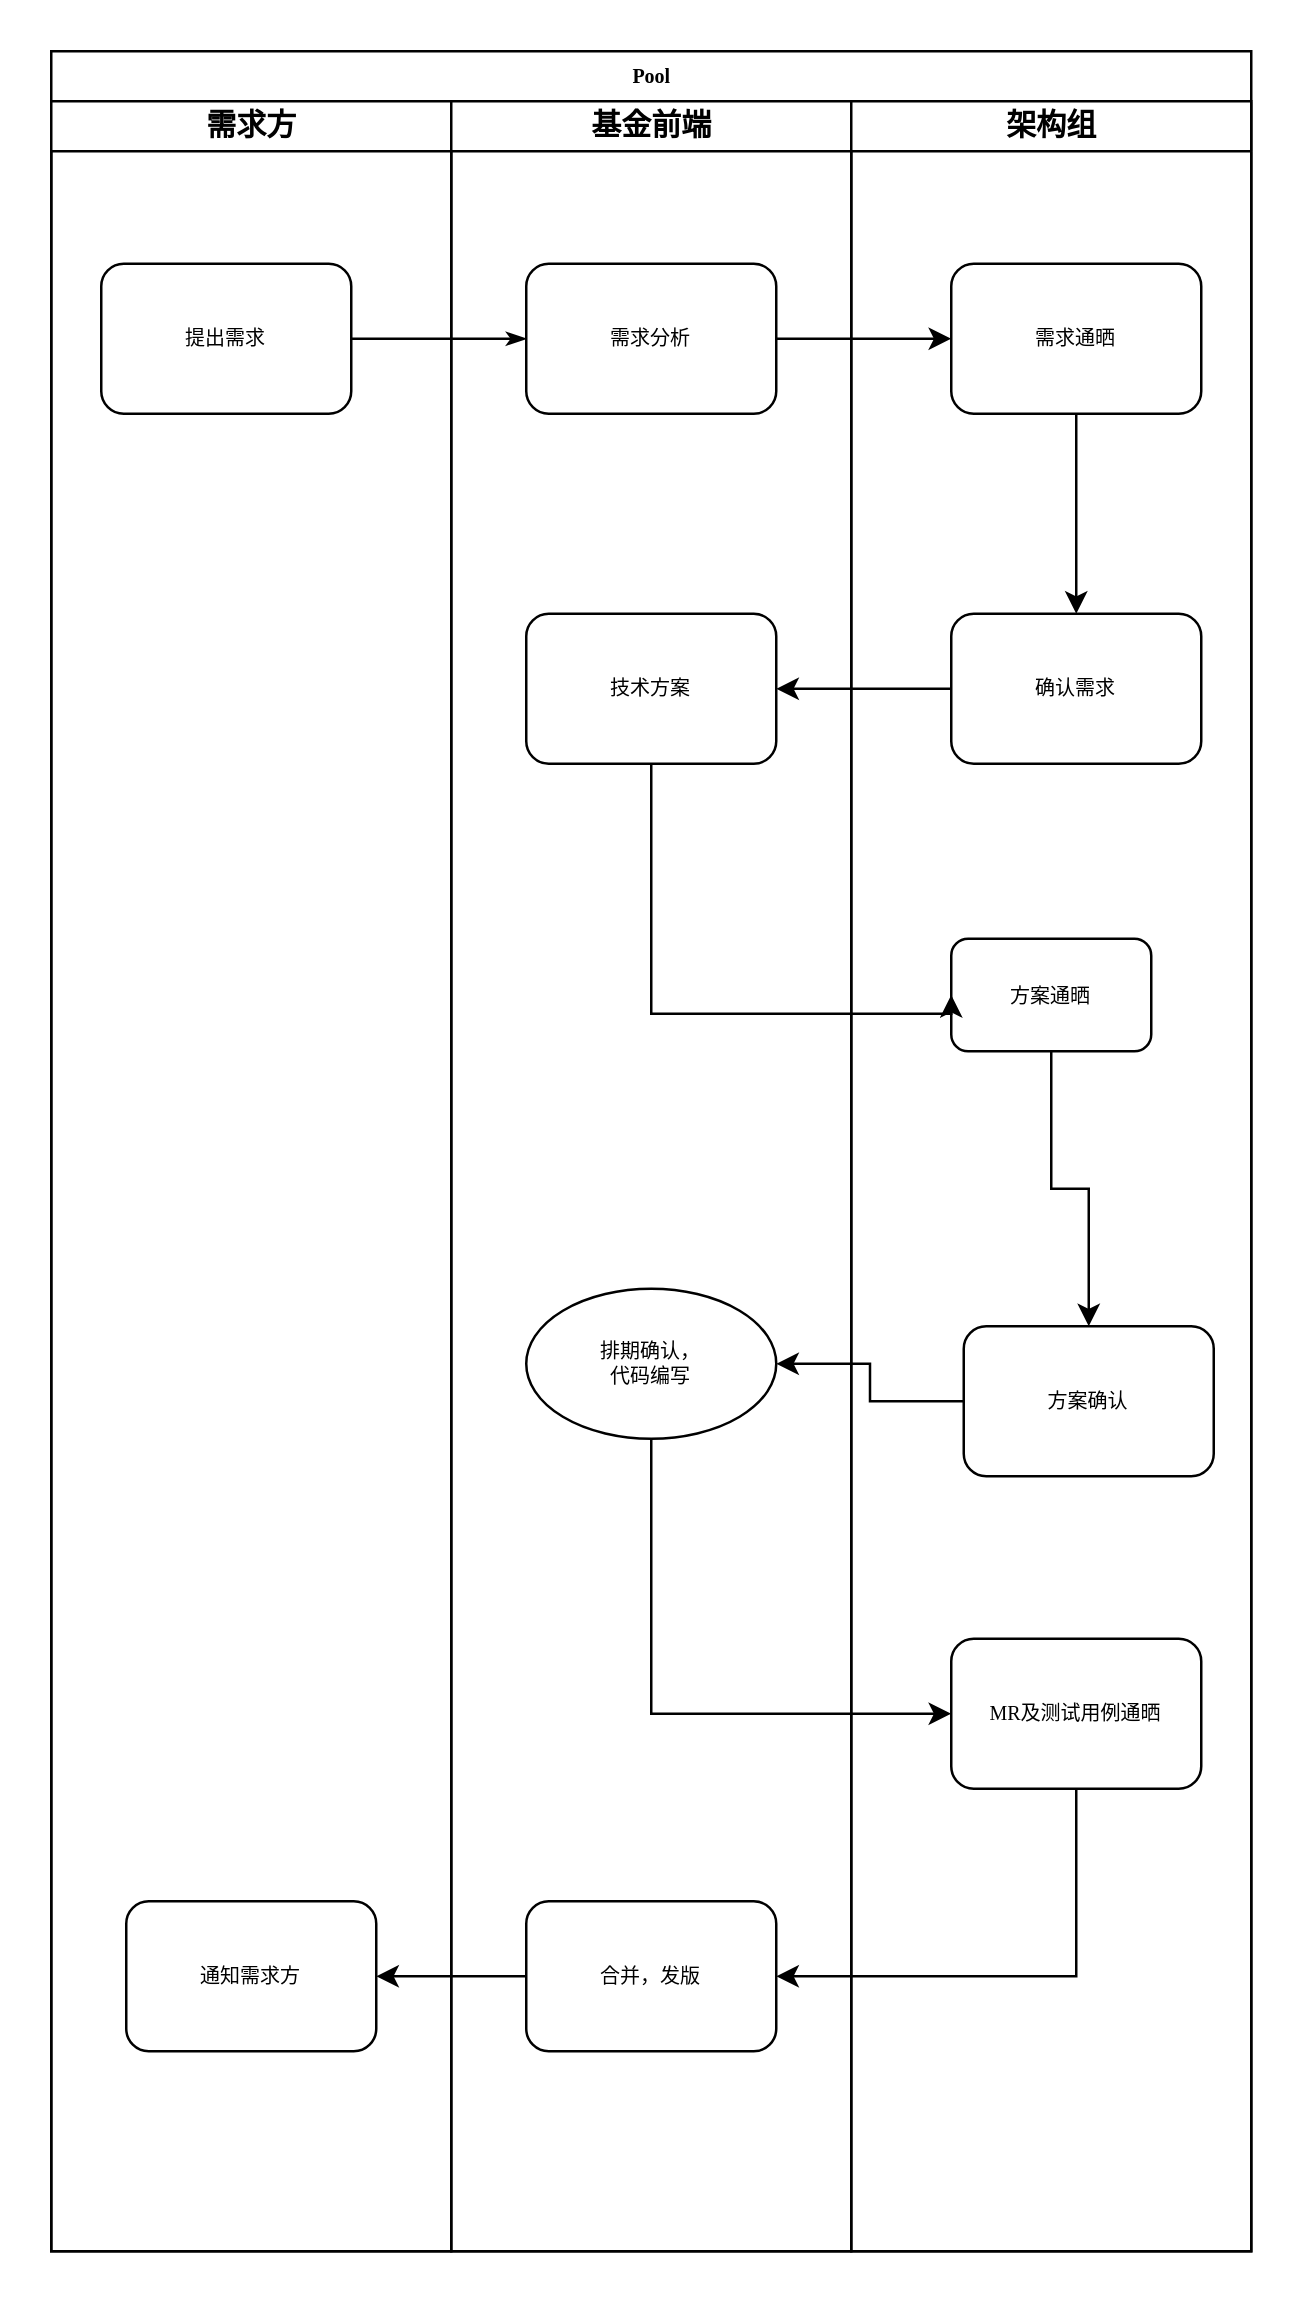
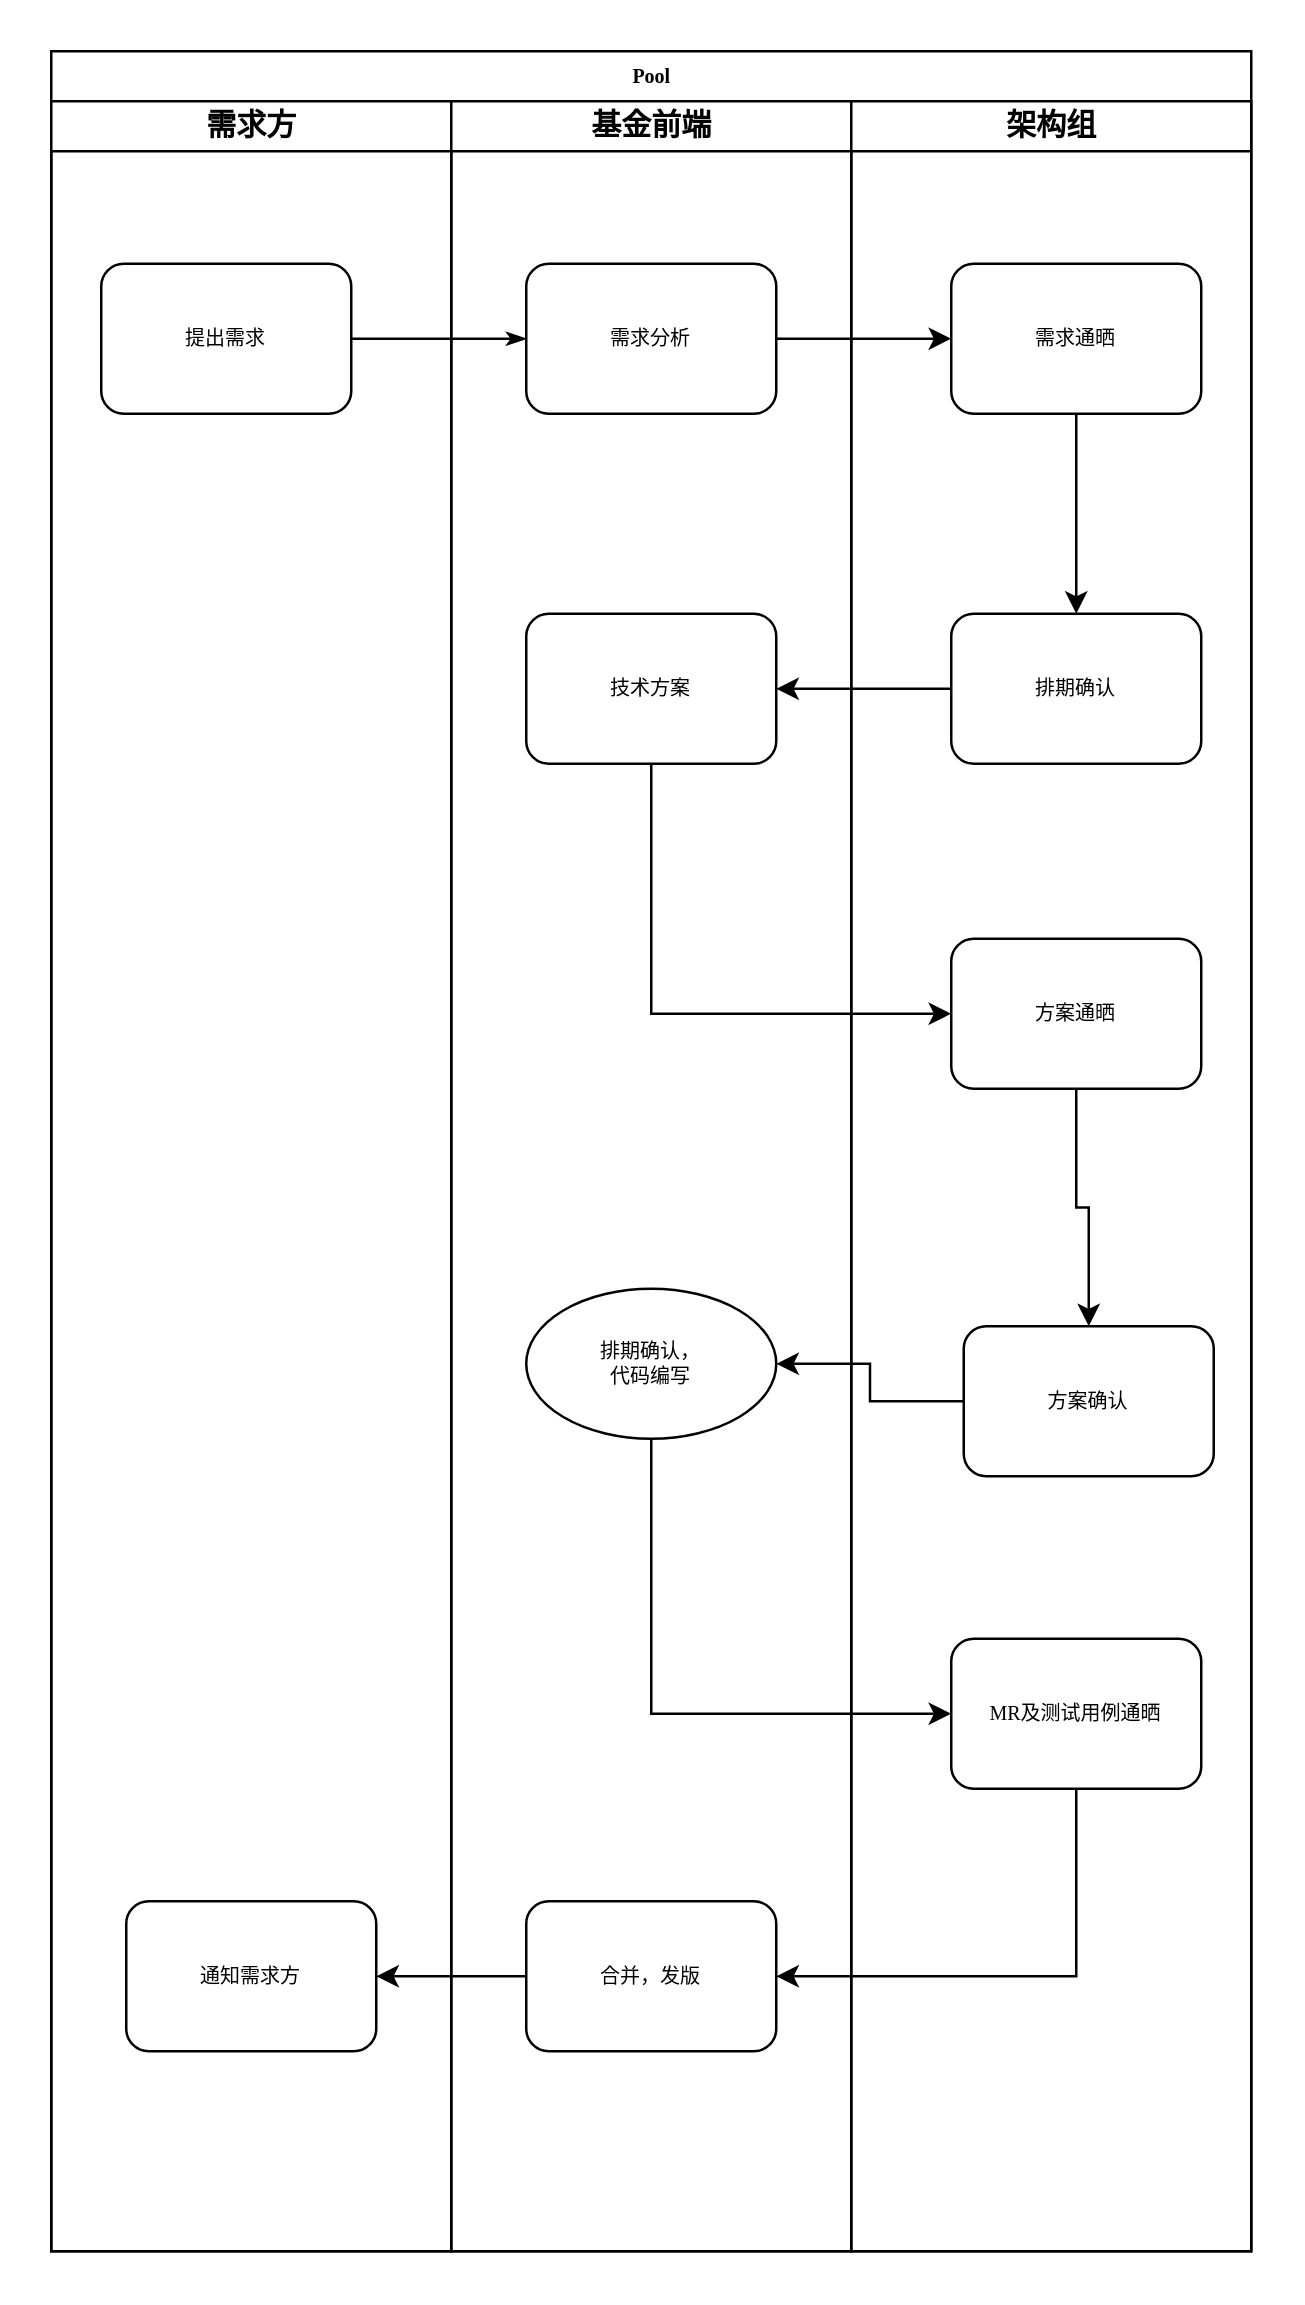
node "确认需求": label "确认需求" -> "排期确认"
node "方案通晒": size 200x113 -> 250x150
